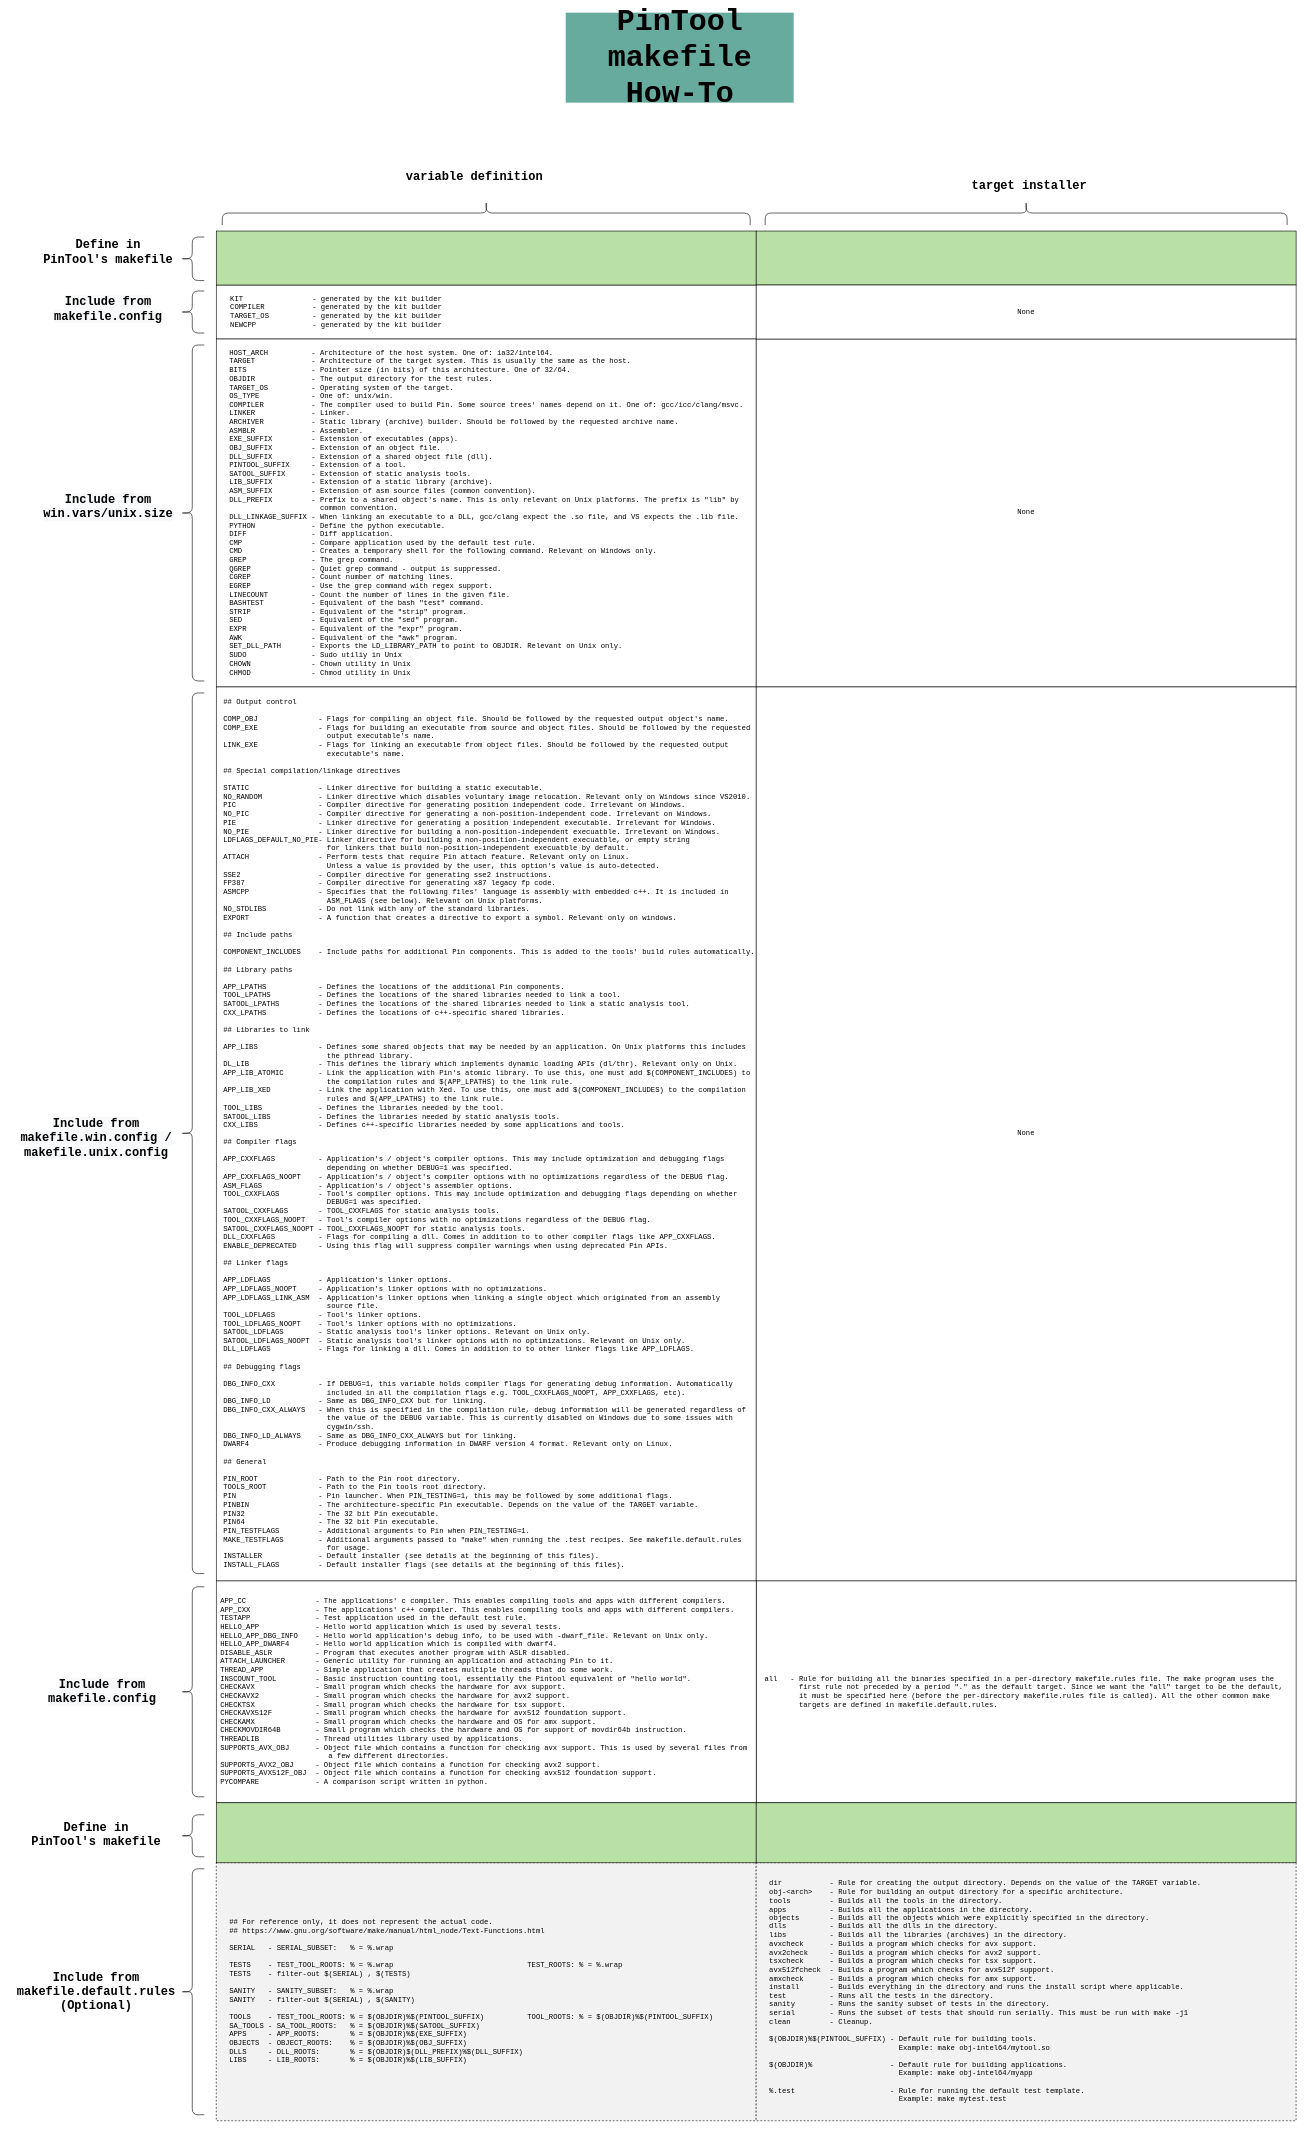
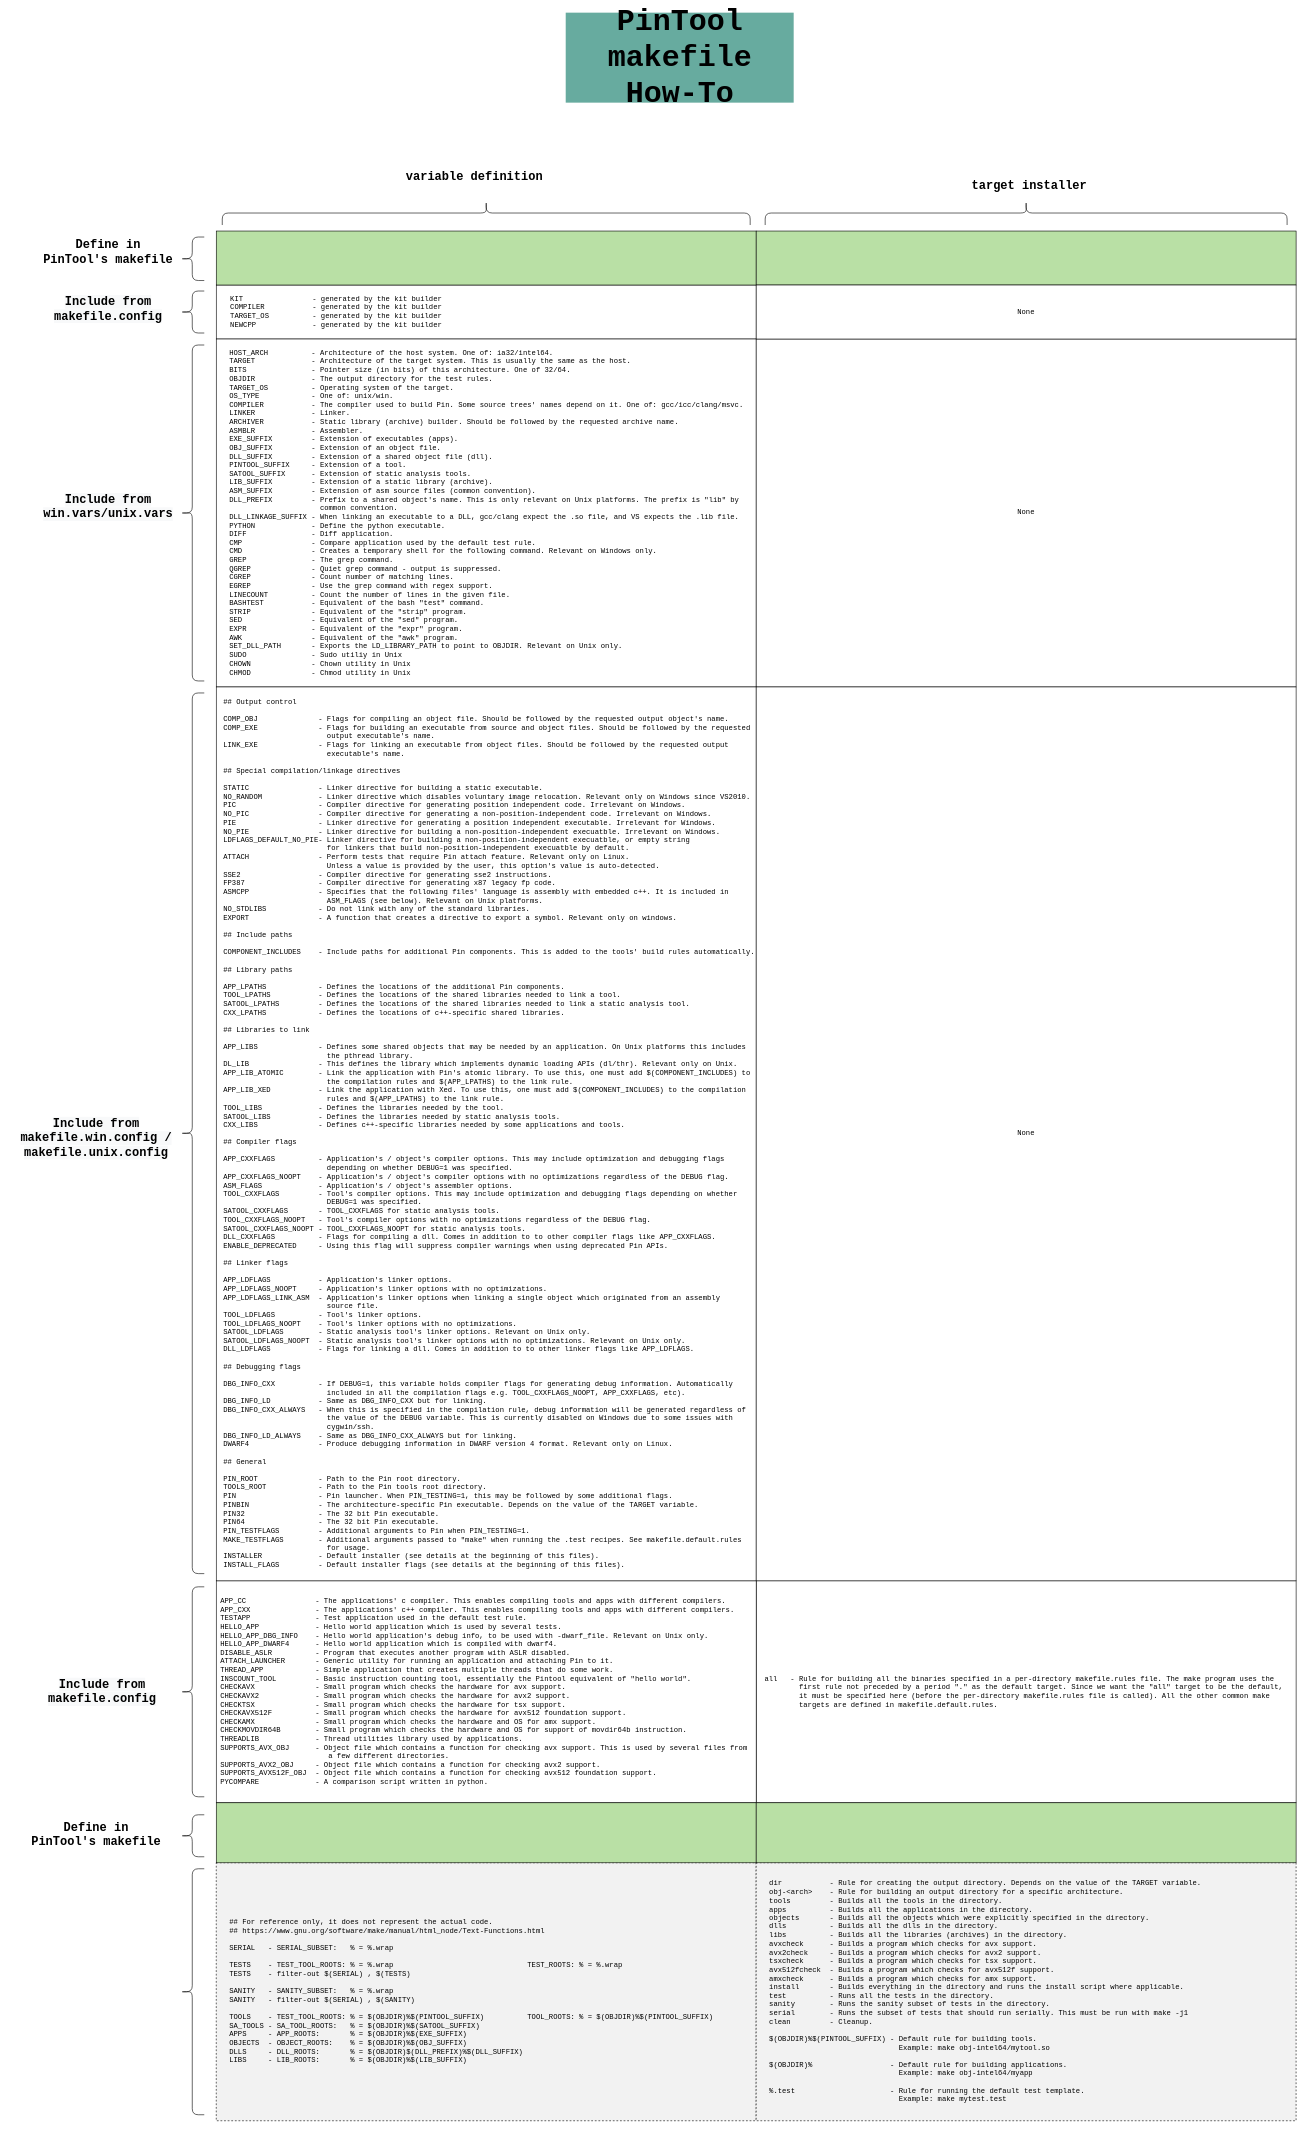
node "Include from win.vars/unix.size": label "Include from win.vars/unix.size" -> "Include from win.vars/unix.vars"
node "Include from makefile.default.rules (Optional)": removed
